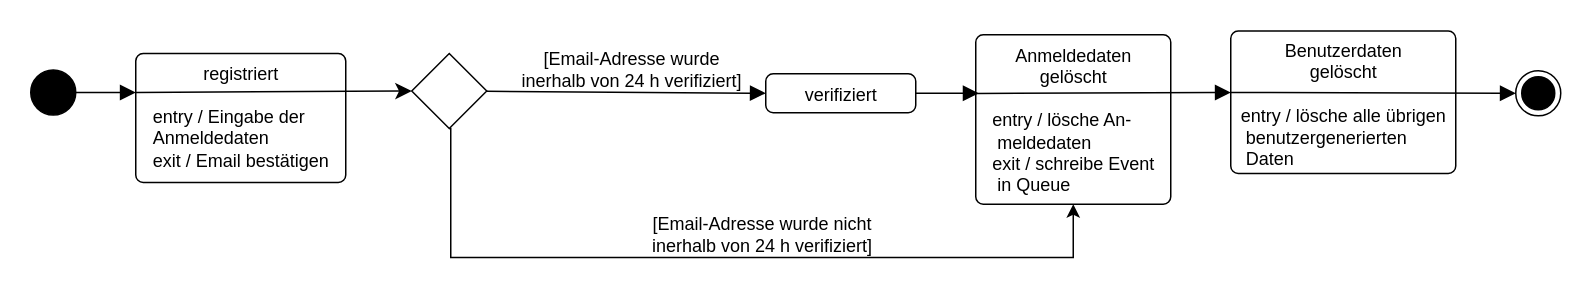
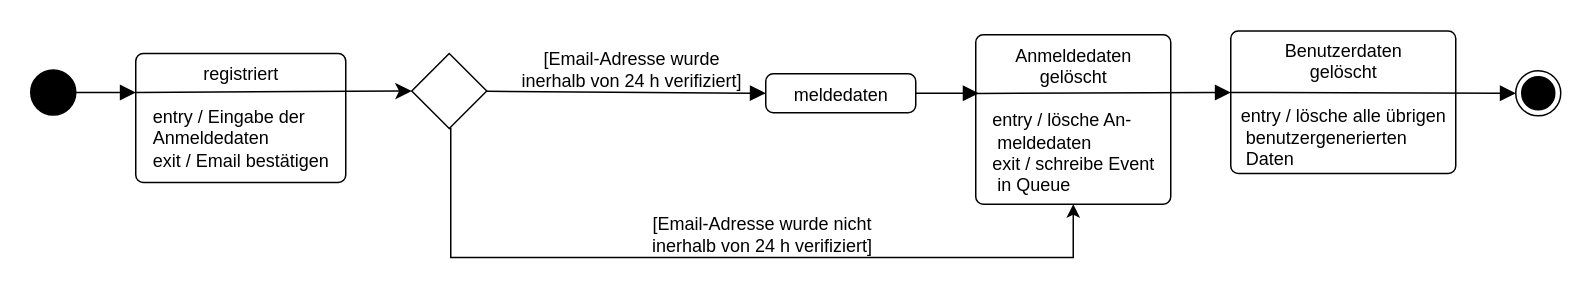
node "verifiziert": label "verifiziert" -> "meldedaten"
